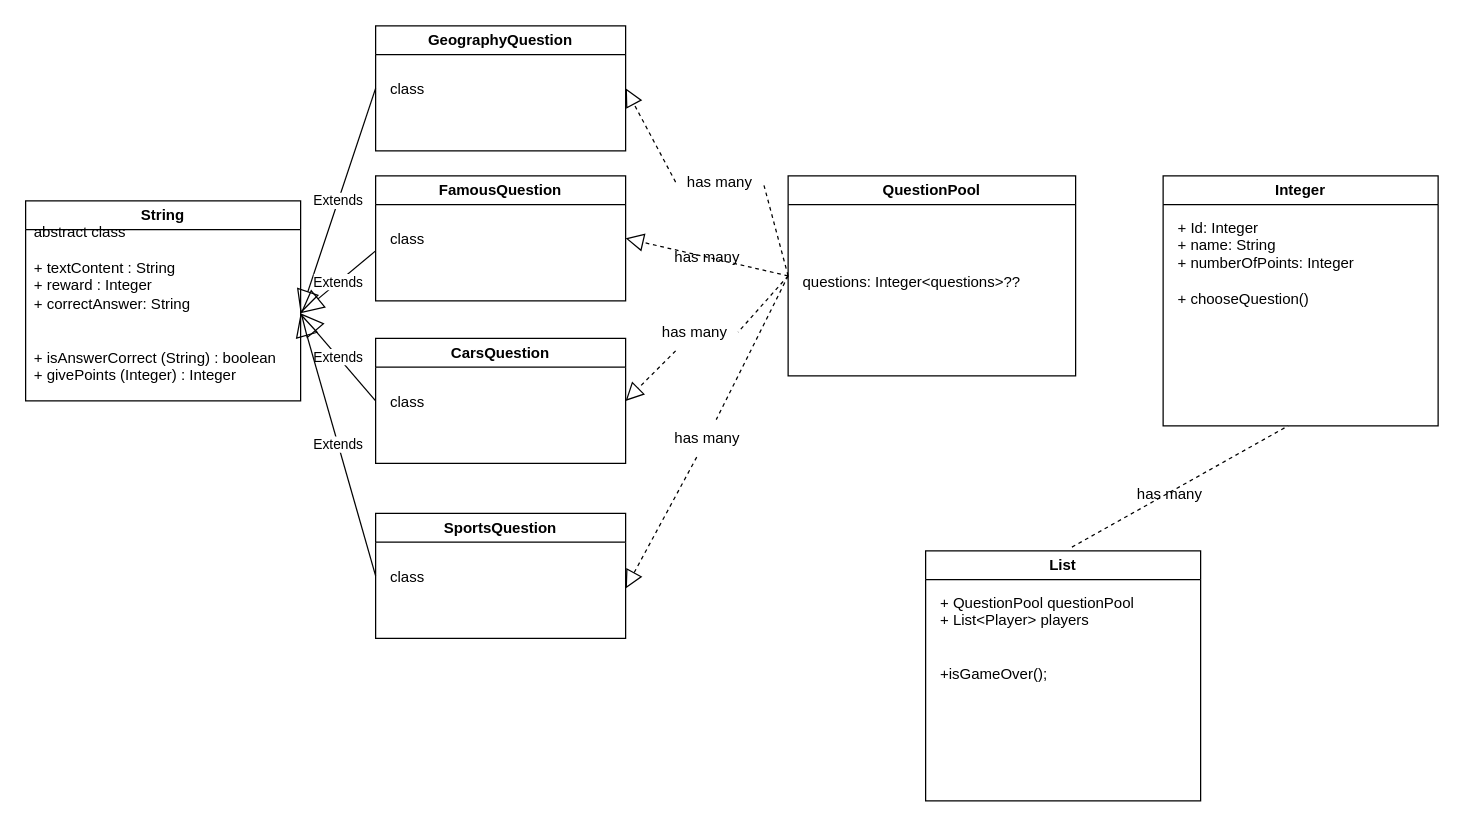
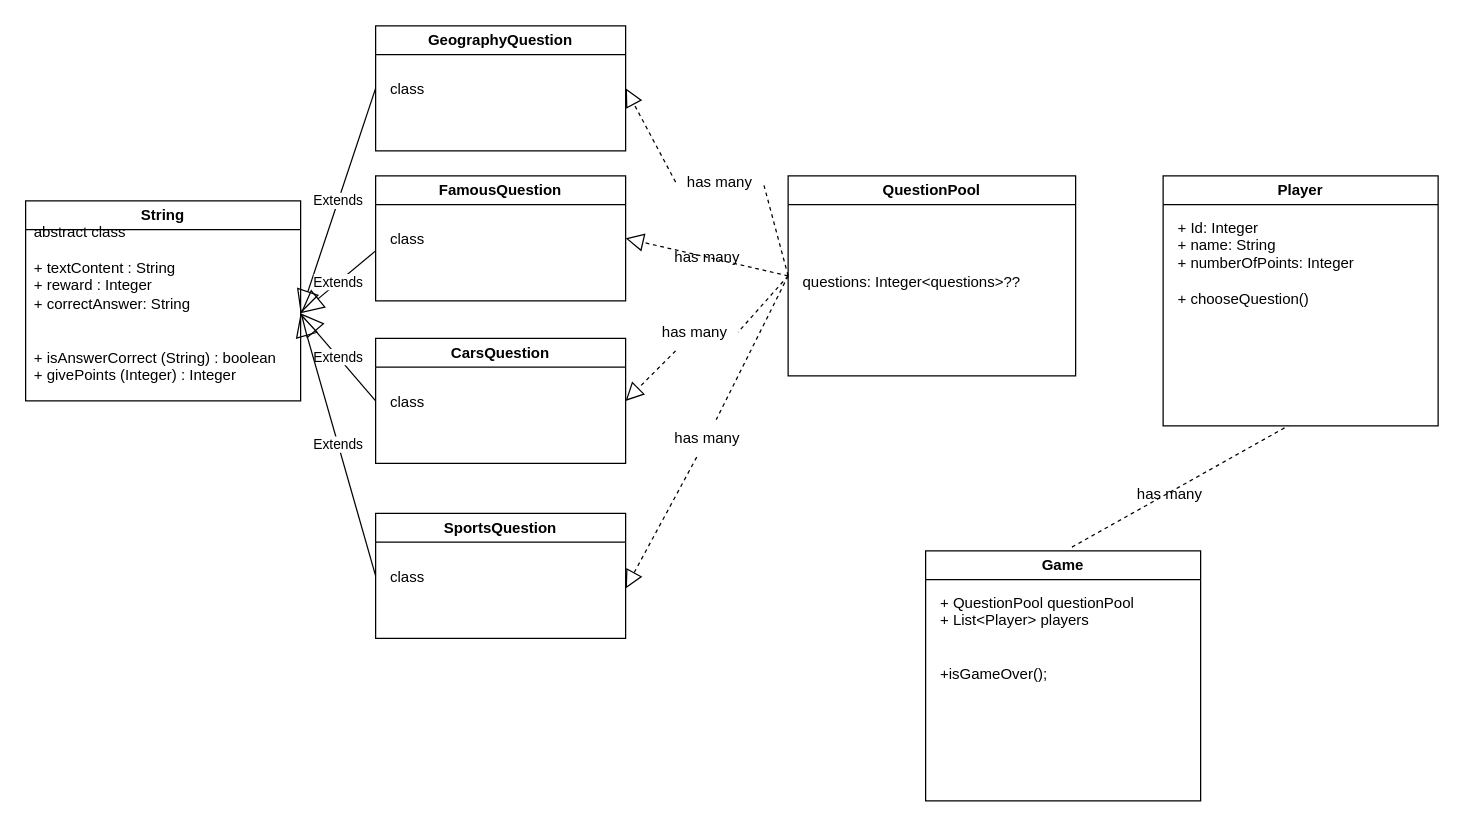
node "Integer": label "Integer" -> "Player"
node "List": label "List" -> "Game"
